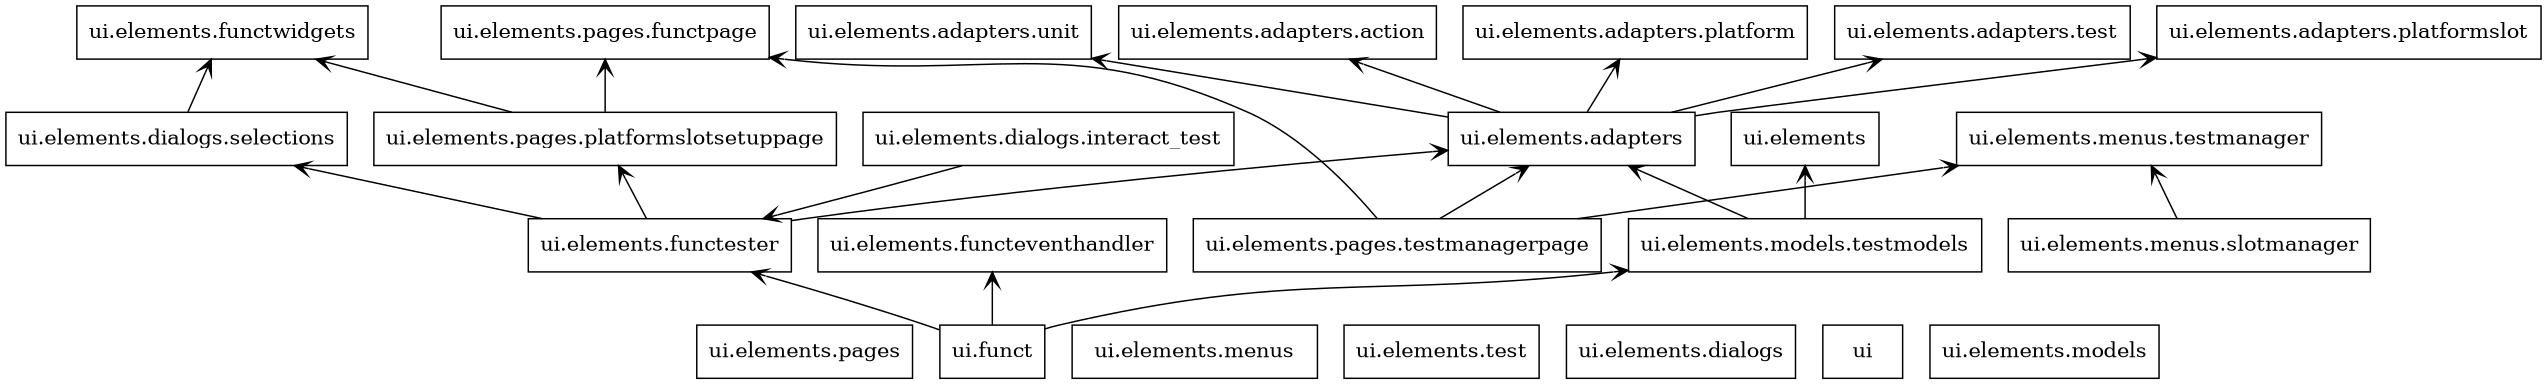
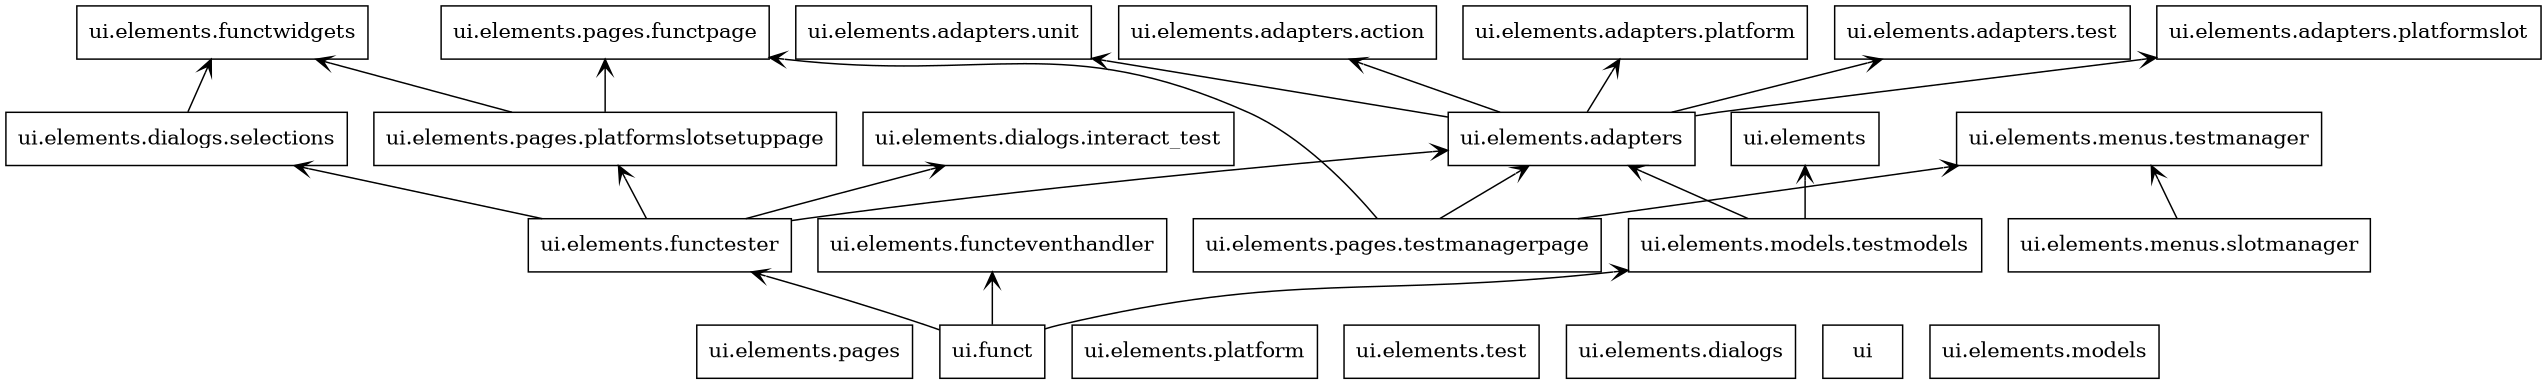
edge "ui.elements.dialogs.interact_test" -> "ui.elements.functester": reversed
node "ui.elements.menus": label "ui.elements.menus" -> "ui.elements.platform"
